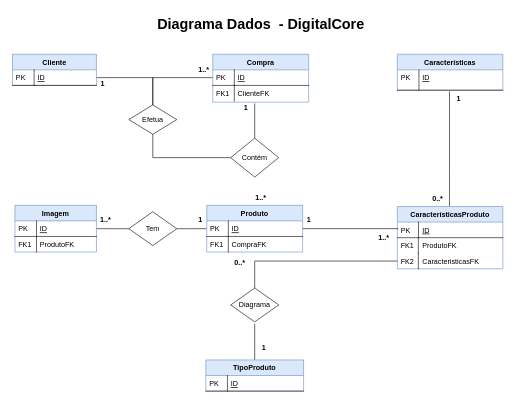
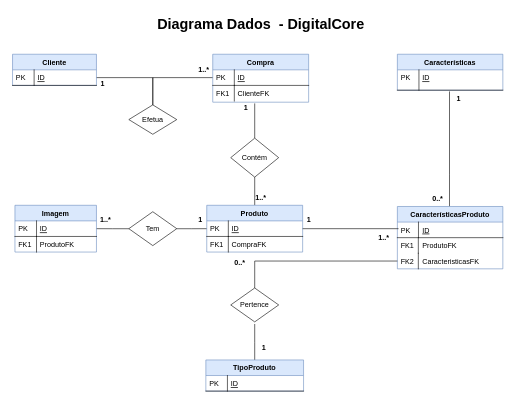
edge "Efetua" -- "Contém": now "Produto" -- "Contém"
node "Diagrama": label "Diagrama" -> "Pertence"
